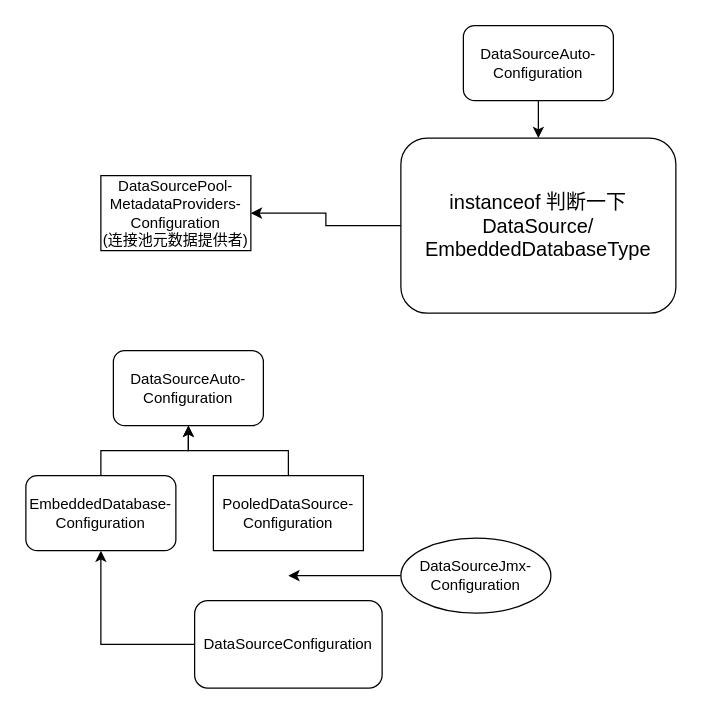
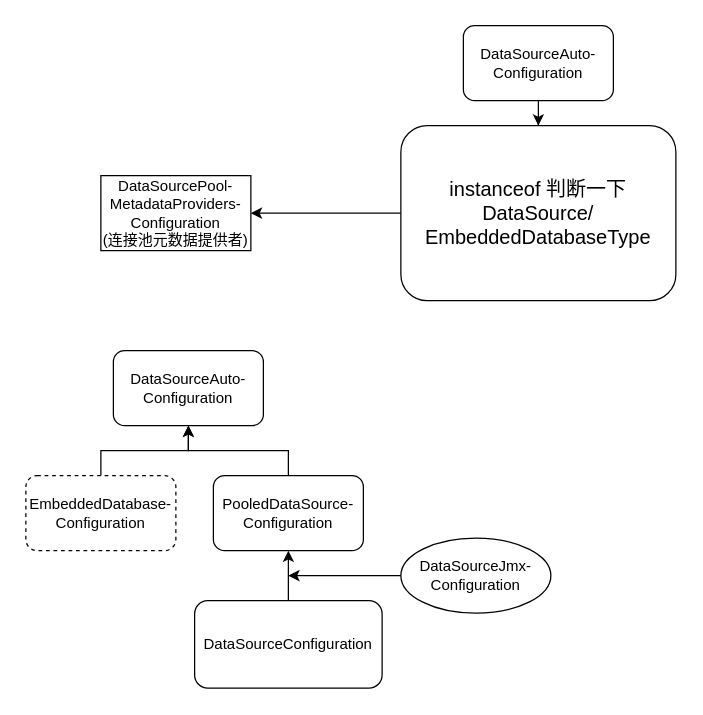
node "instanceof 判断一下 DataSource/ EmbeddedDatabaseType": moved (538, 226) -> (538, 213)
node "EmbeddedDatabase- Configuration": style solid -> dashed
node "PooledDataSource- Configuration": shape rectangle -> rounded rectangle
edge "DataSourceConfiguration" -> "EmbeddedDatabase- Configuration": now "DataSourceConfiguration" -> "PooledDataSource- Configuration"
